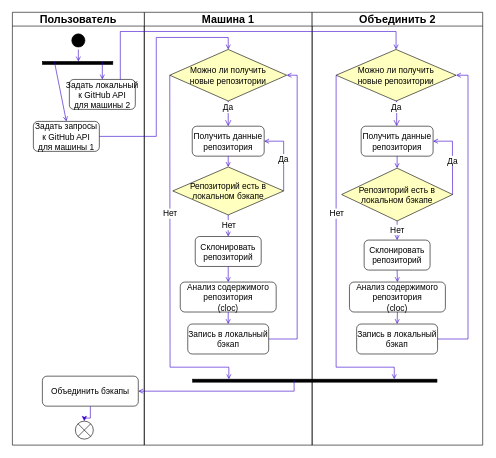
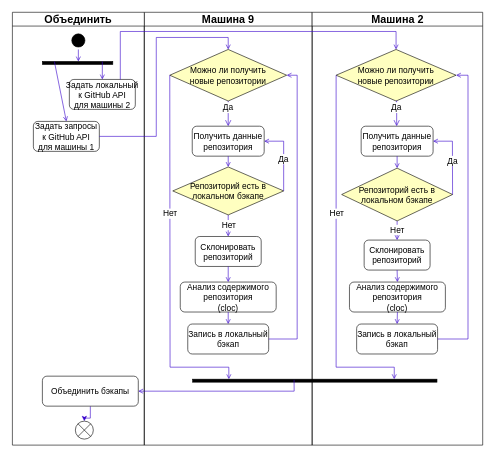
node "Пользователь": label "Пользователь" -> "Объединить"
node "Машина 1": label "Машина 1" -> "Машина 9"
node "Объединить 2": label "Объединить 2" -> "Машина 2"
